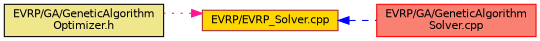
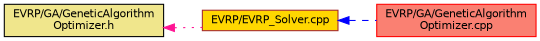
edge "EVRP/GA/GeneticAlgorithm Optimizer.h" -> "EVRP/EVRP_Solver.cpp": reversed
node "EVRP/GA/GeneticAlgorithm Solver.cpp": label "EVRP/GA/GeneticAlgorithm Solver.cpp" -> "EVRP/GA/GeneticAlgorithm Optimizer.cpp"
